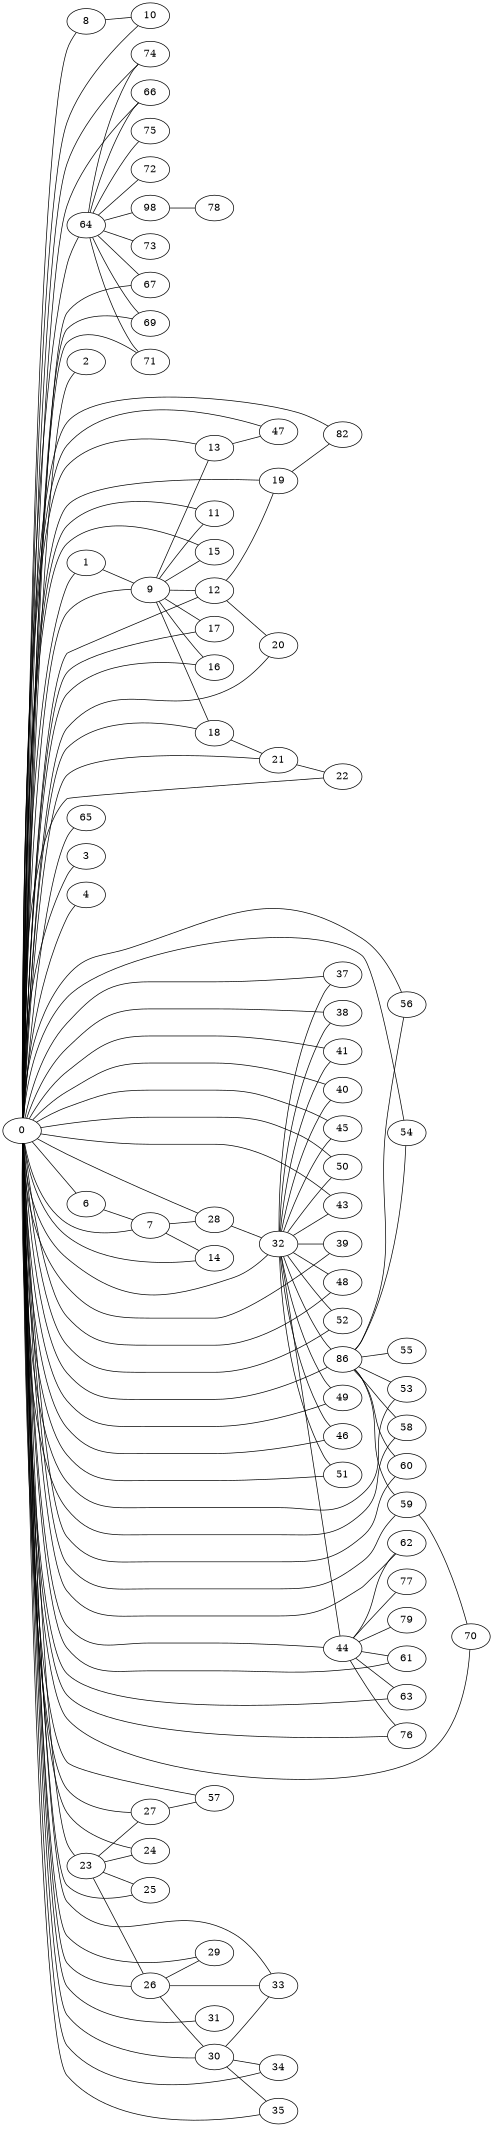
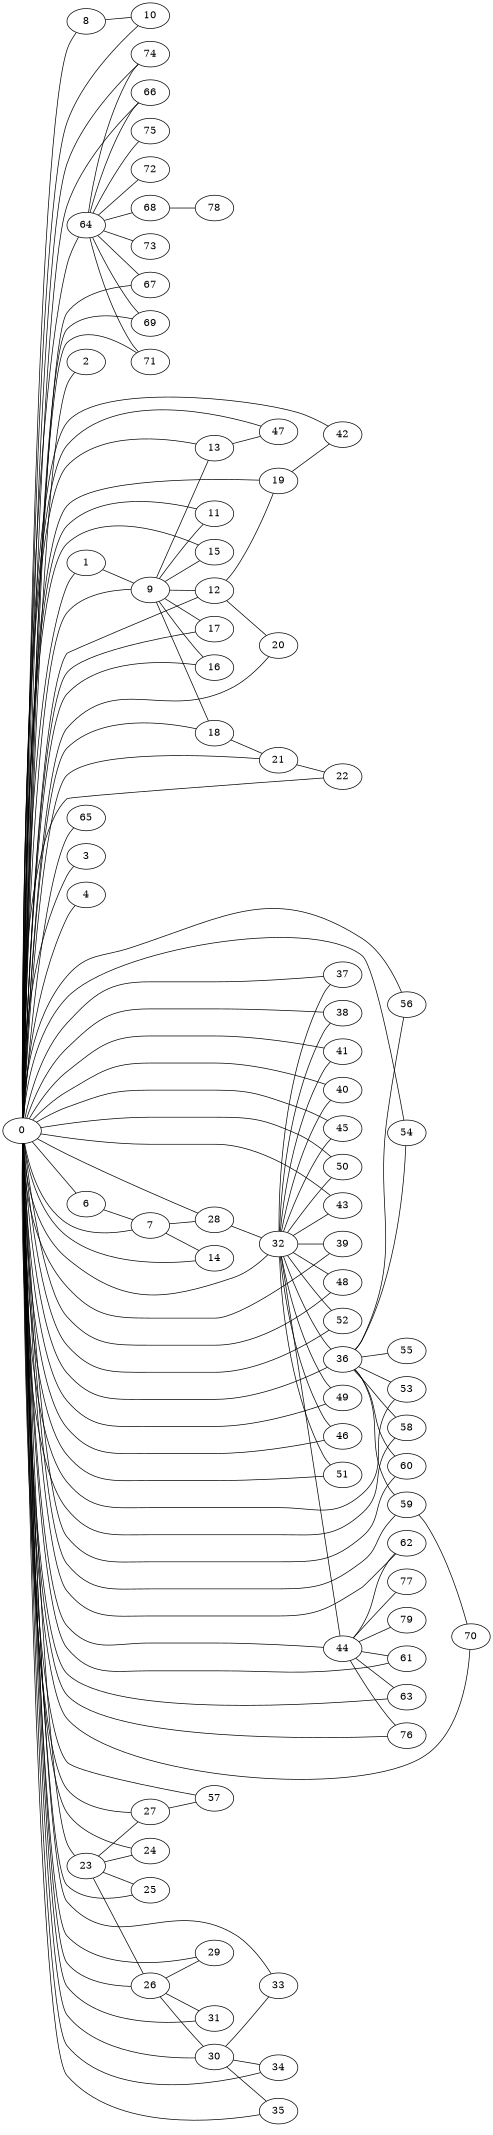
node "98": label "98" -> "68"
node "82": label "82" -> "42"
node "86": label "86" -> "36"
edge "26" -- "33": now "26" -- "31"
